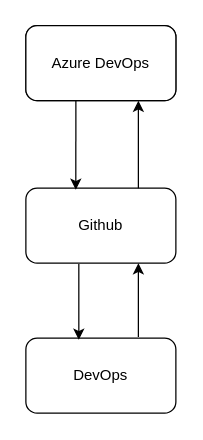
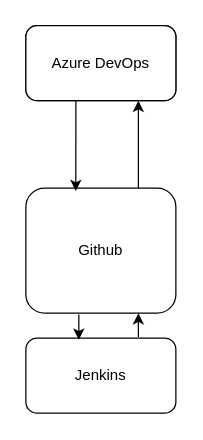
node "Github": size 150x75 -> 150x125
node "DevOps": label "DevOps" -> "Jenkins"
